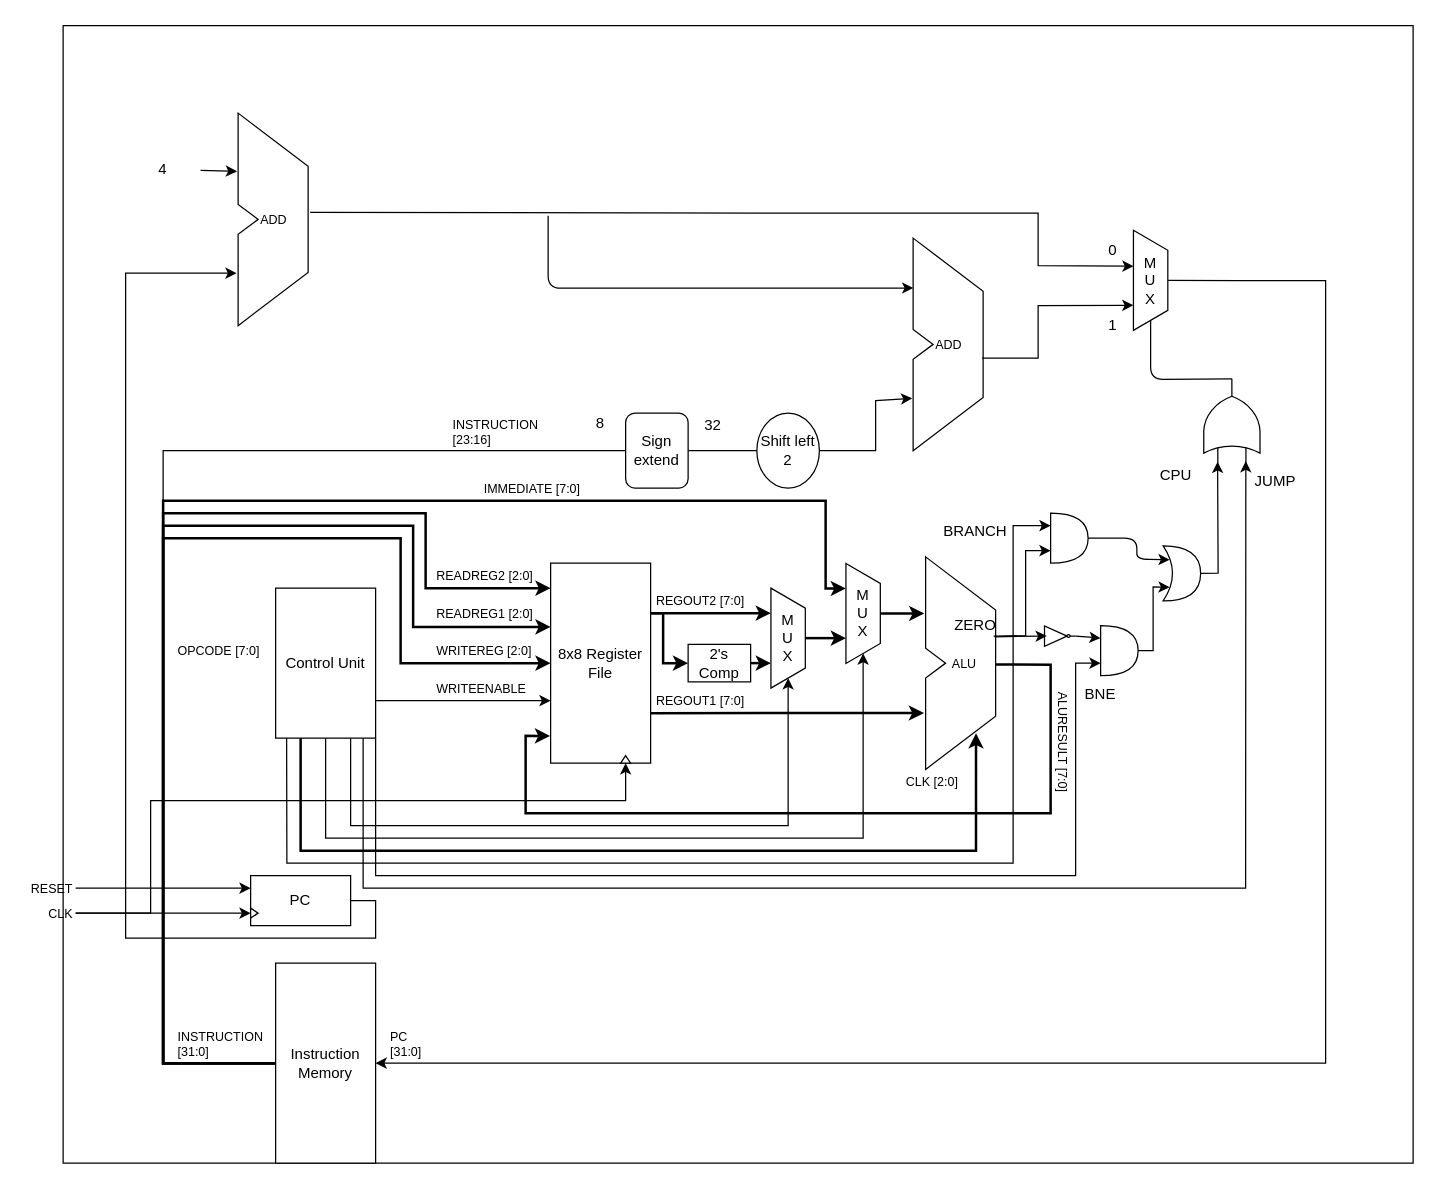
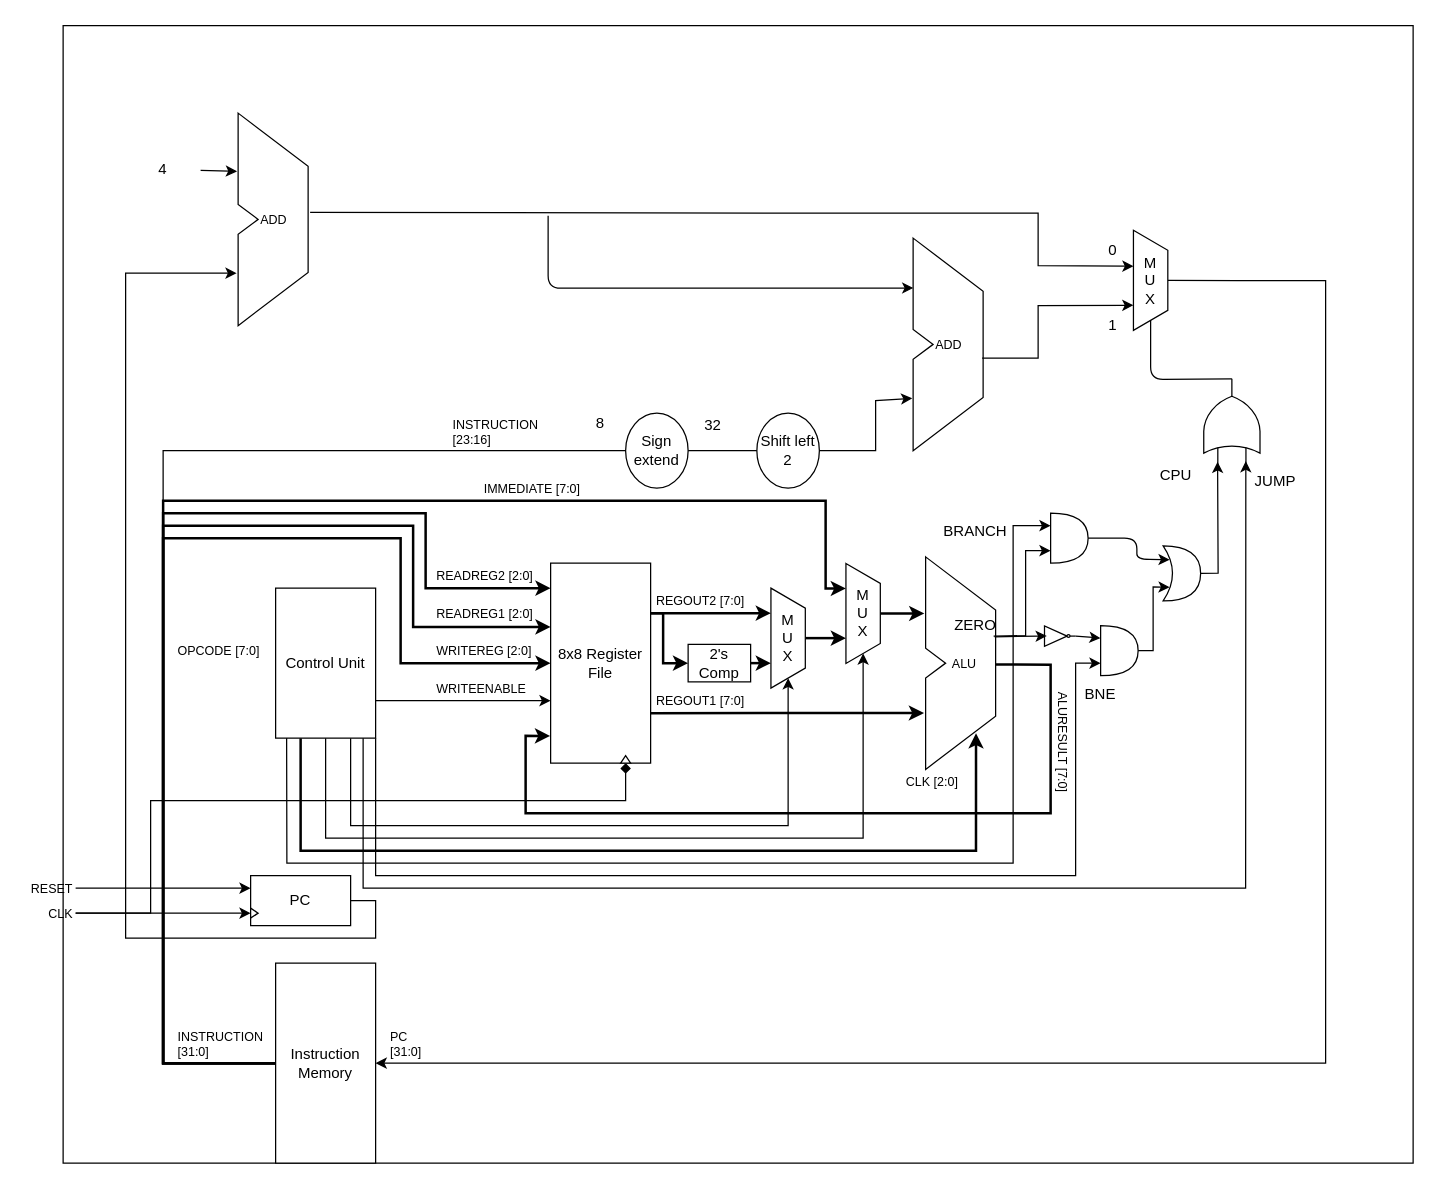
node "Sign extend": shape rounded rectangle -> ellipse
edge "CLK" -> "8x8 Register File": arrowhead classic -> diamond
